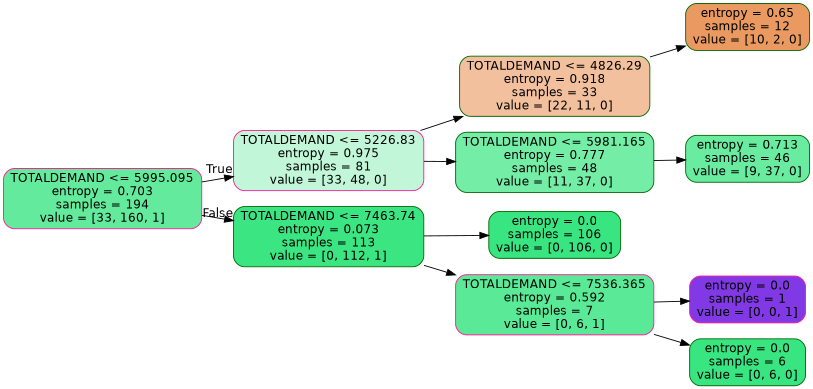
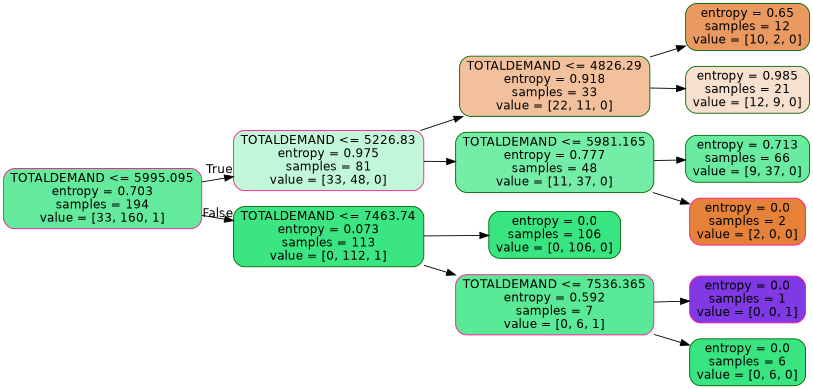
node "entropy = 0.985 samples = 21 value = [12, 9, 0]": added
node "entropy = 0.713 samples = 46 value = [9, 37, 0]": label "entropy = 0.713 samples = 46 value = [9, 37, 0]" -> "entropy = 0.713 samples = 66 value = [9, 37, 0]"
node "entropy = 0.0 samples = 2 value = [2, 0, 0]": added
